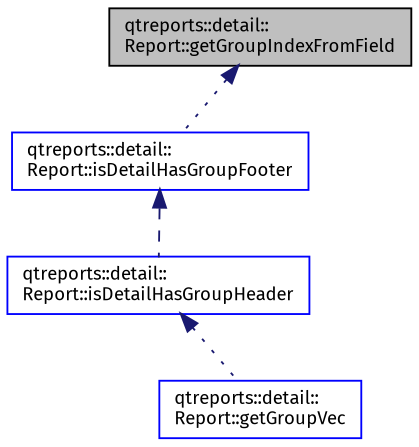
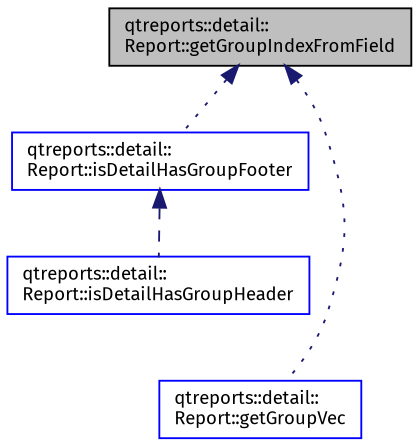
edge "qtreports::detail:: Report::getGroupVec" -> "qtreports::detail:: Report::isDetailHasGroupHeader": now "qtreports::detail:: Report::getGroupVec" -> "qtreports::detail:: Report::getGroupIndexFromField"
